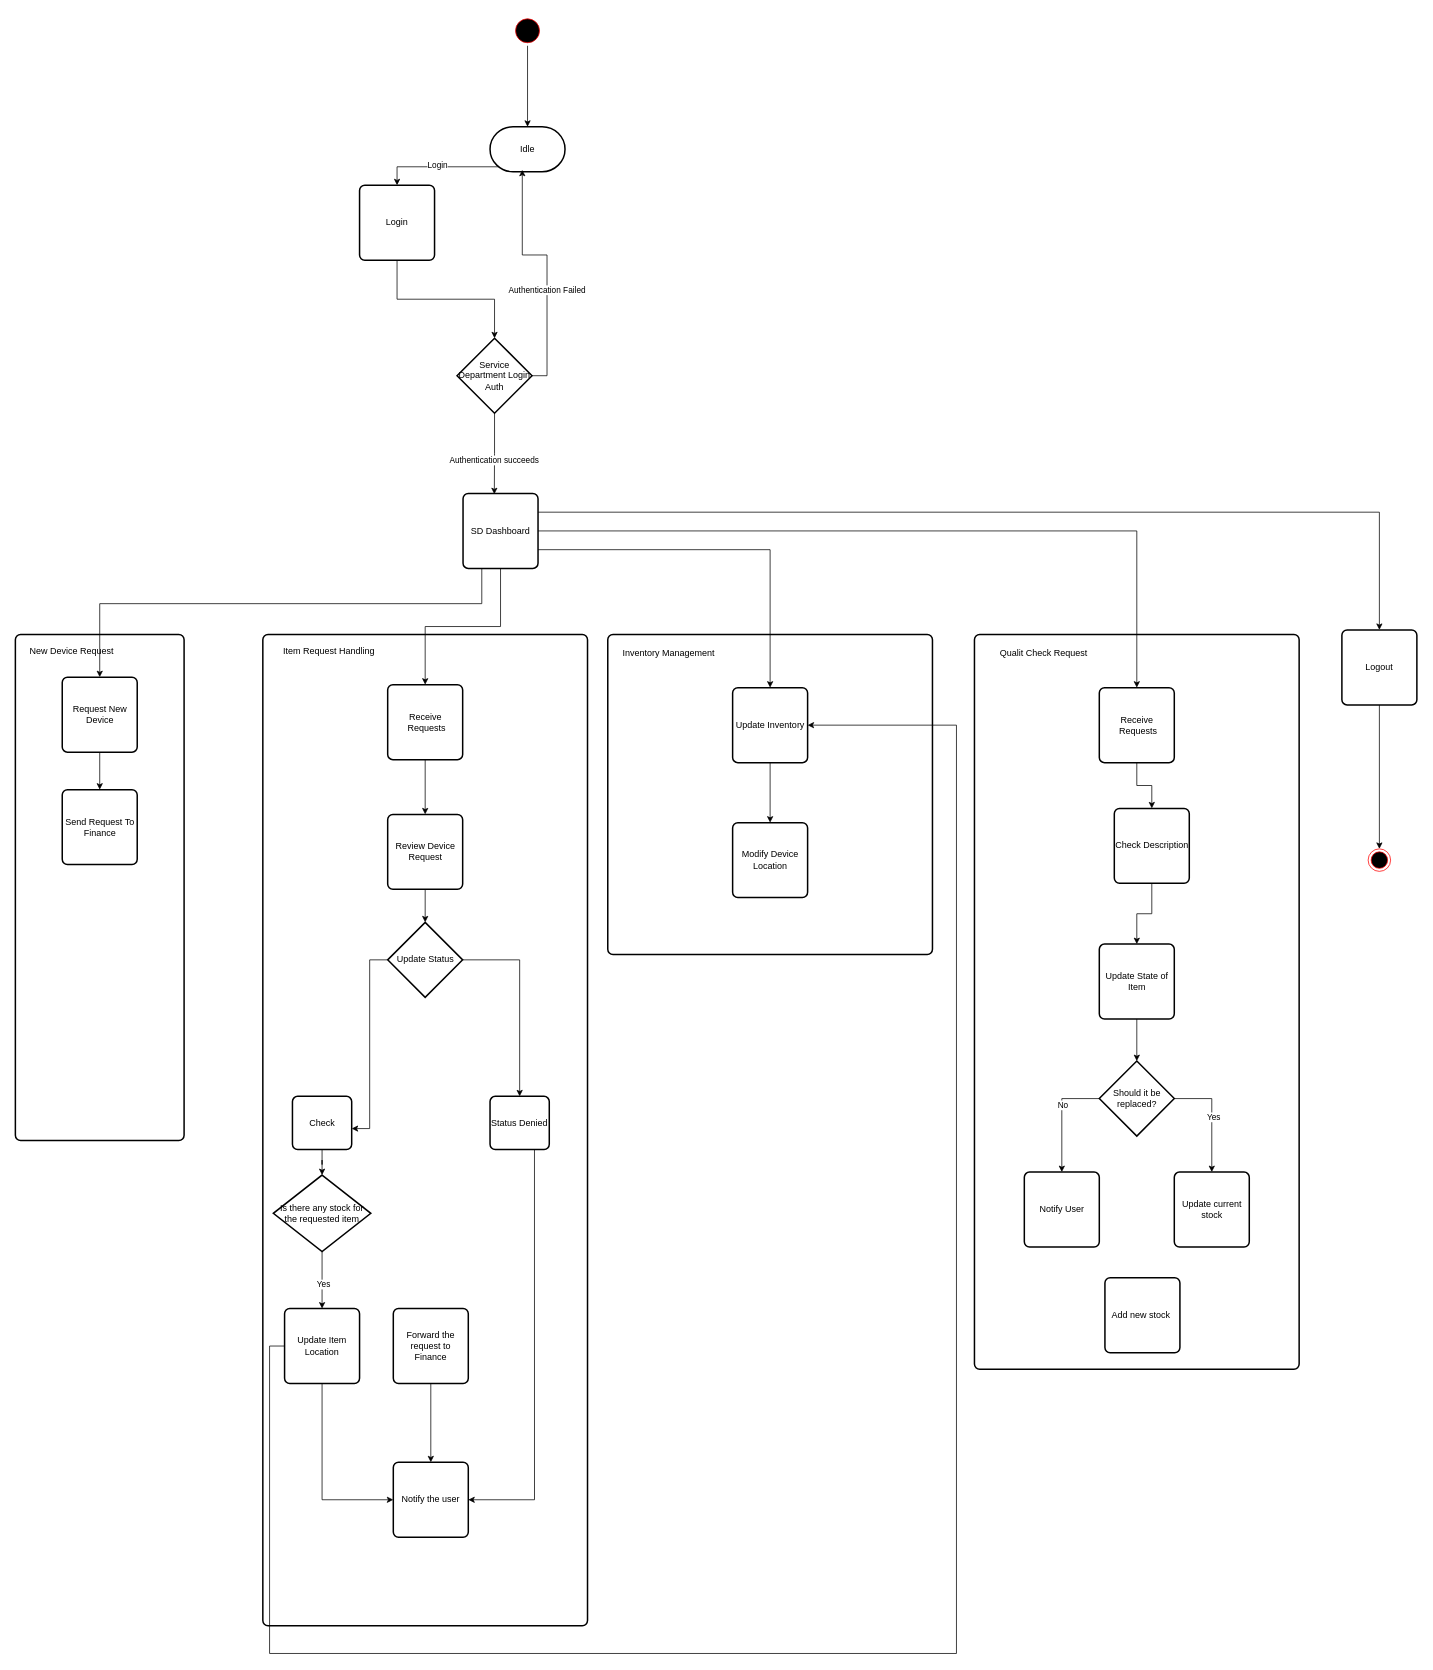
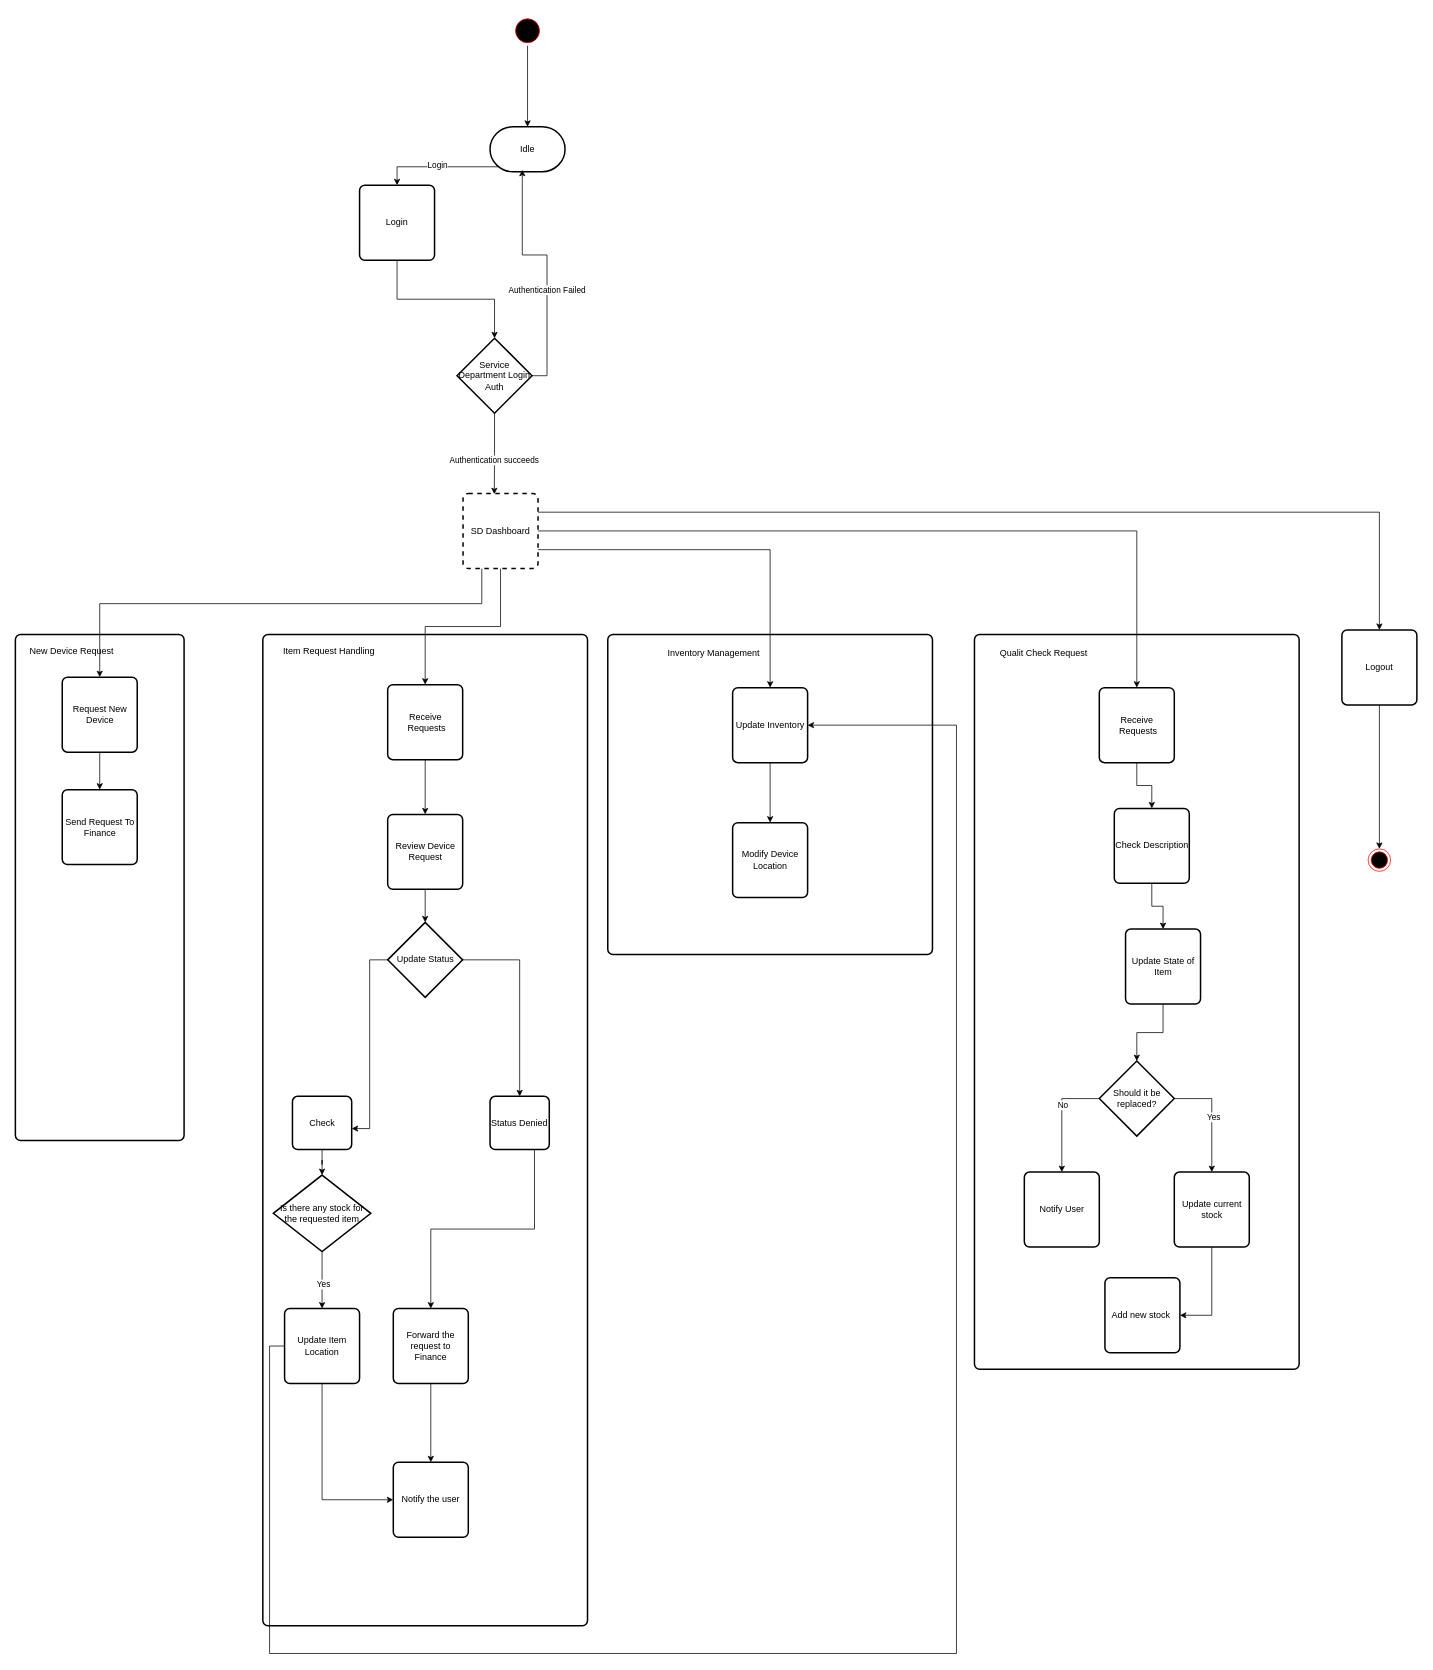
node "SD Dashboard": style solid -> dashed
node "Inventory Management": moved (668, 653) -> (713, 653)
node "Update State of Item": moved (1137, 981) -> (1163, 966)
edge "Update current stock" -> "Add new stock": added
edge "Status Denied" -> "Notify the user": now "Status Denied" -> "Forward the request to Finance"
